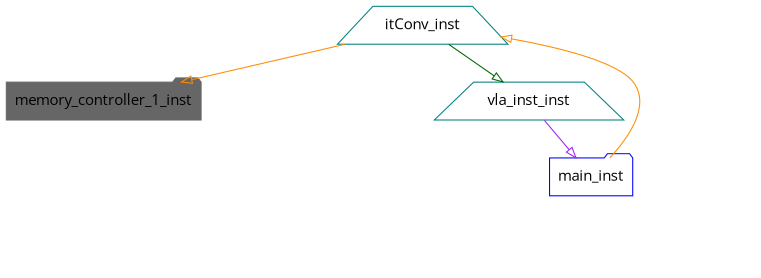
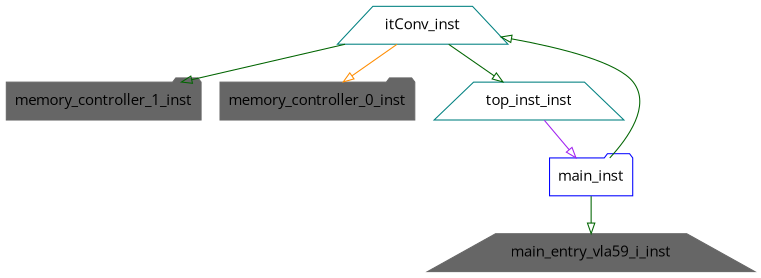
edge "itConv_inst" -> "memory_controller_1_inst": color darkorange -> darkgreen
edge "main_inst" -> "itConv_inst": color darkorange -> darkgreen
node "memory_controller_0_inst": added
node "vla_inst_inst": label "vla_inst_inst" -> "top_inst_inst"
node "main_entry_vla59_i_inst": added
